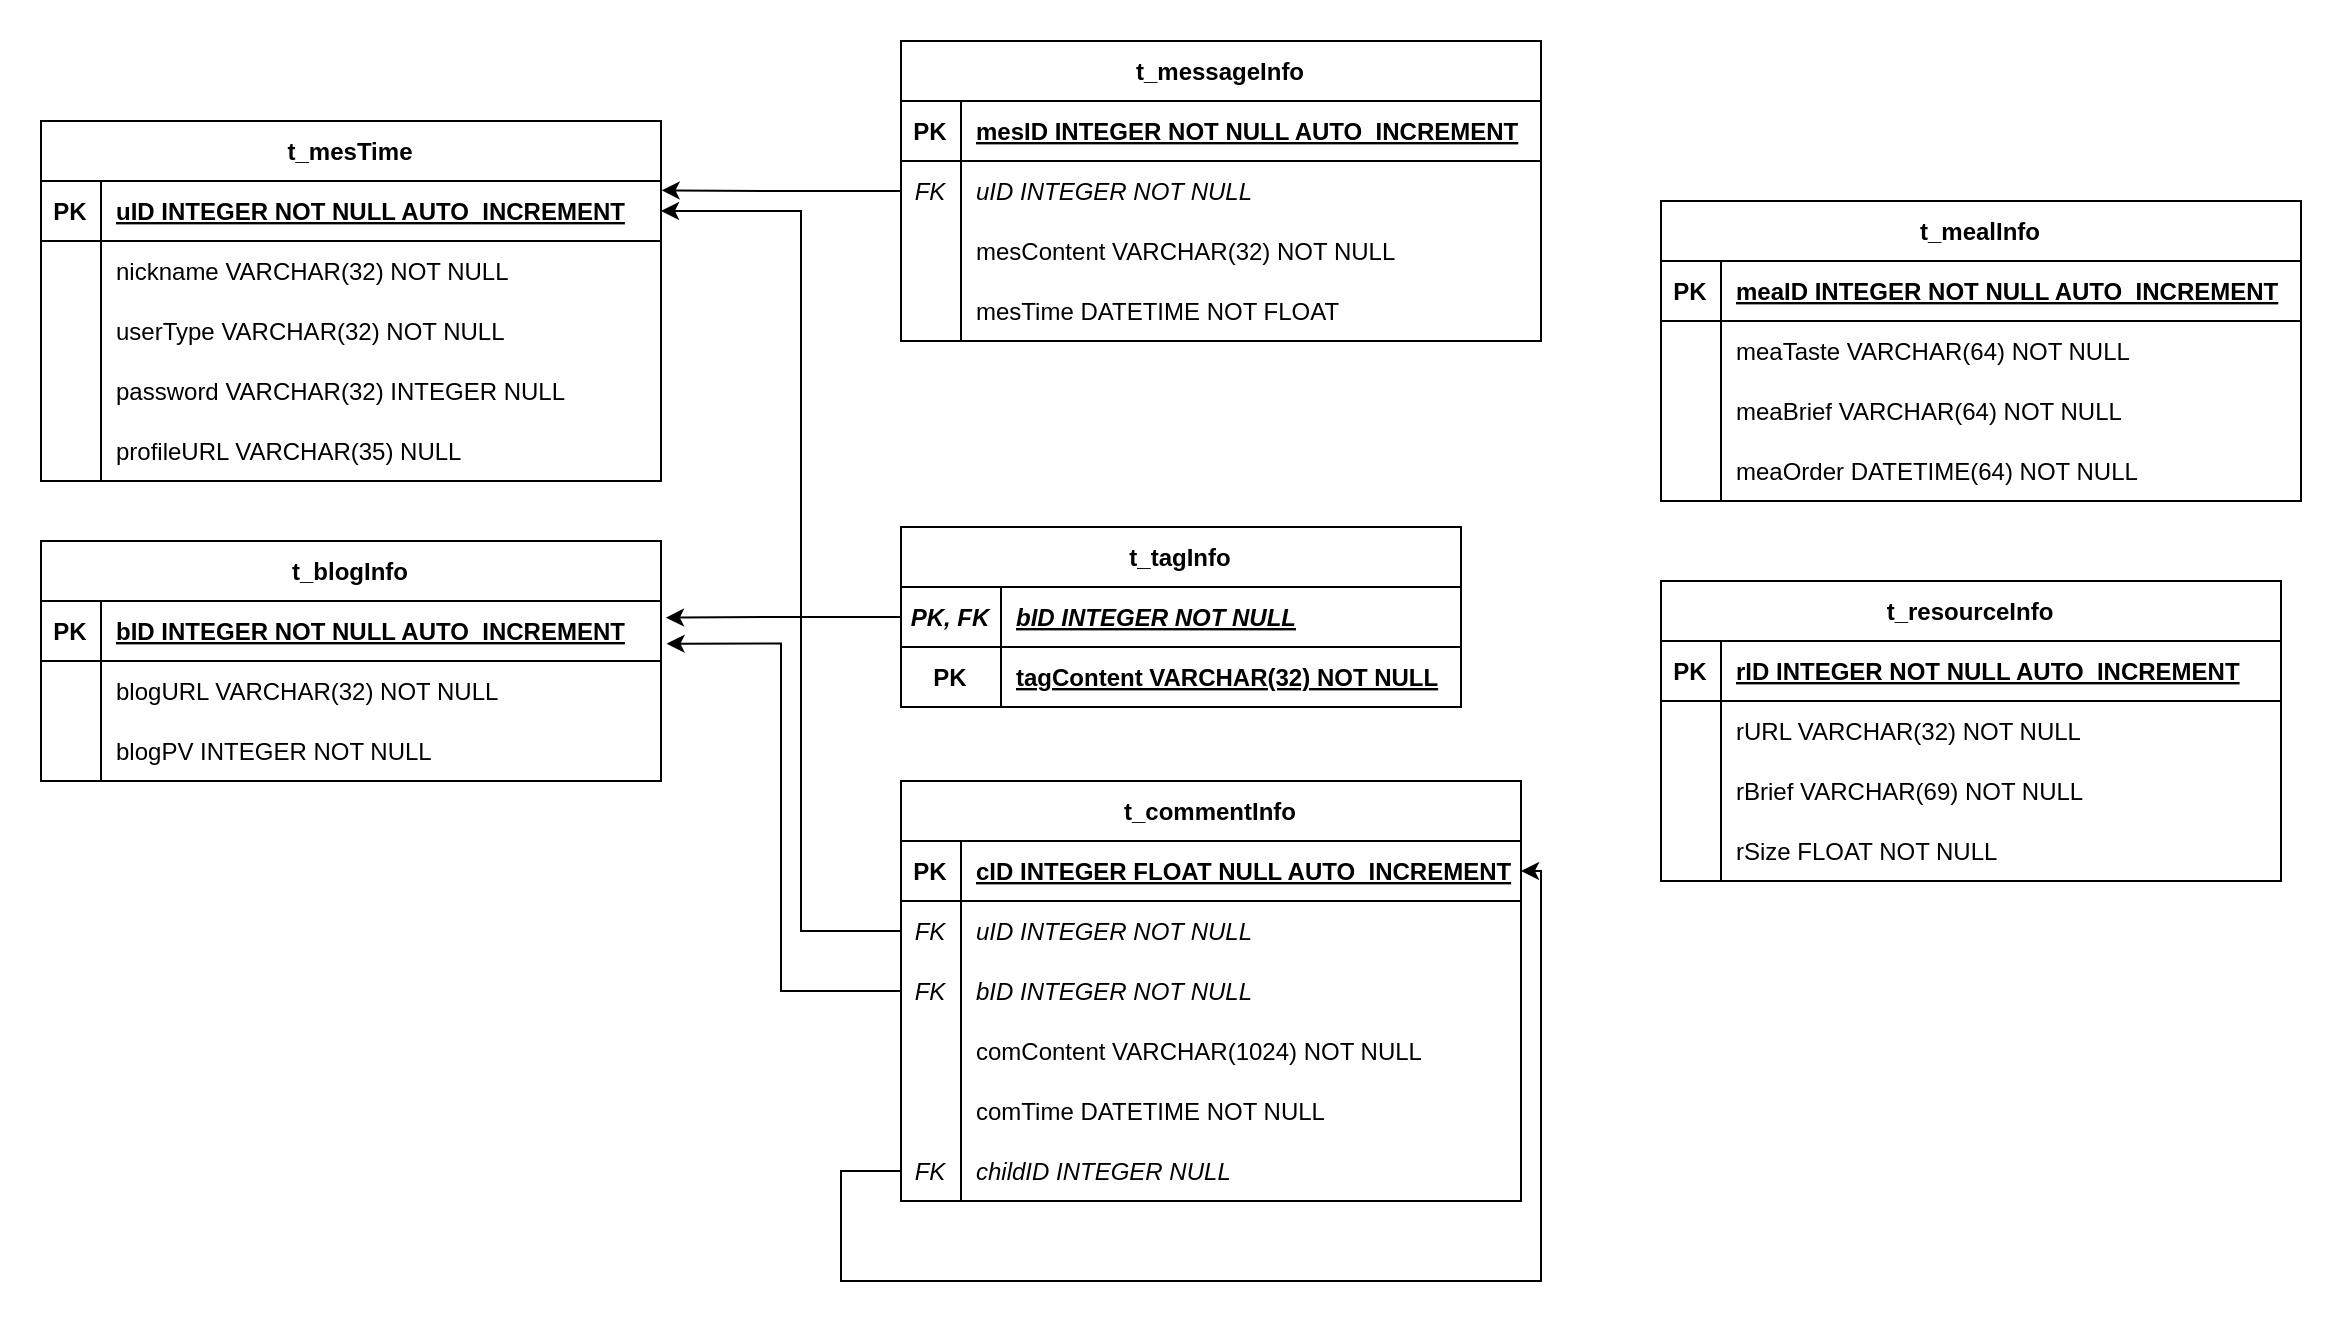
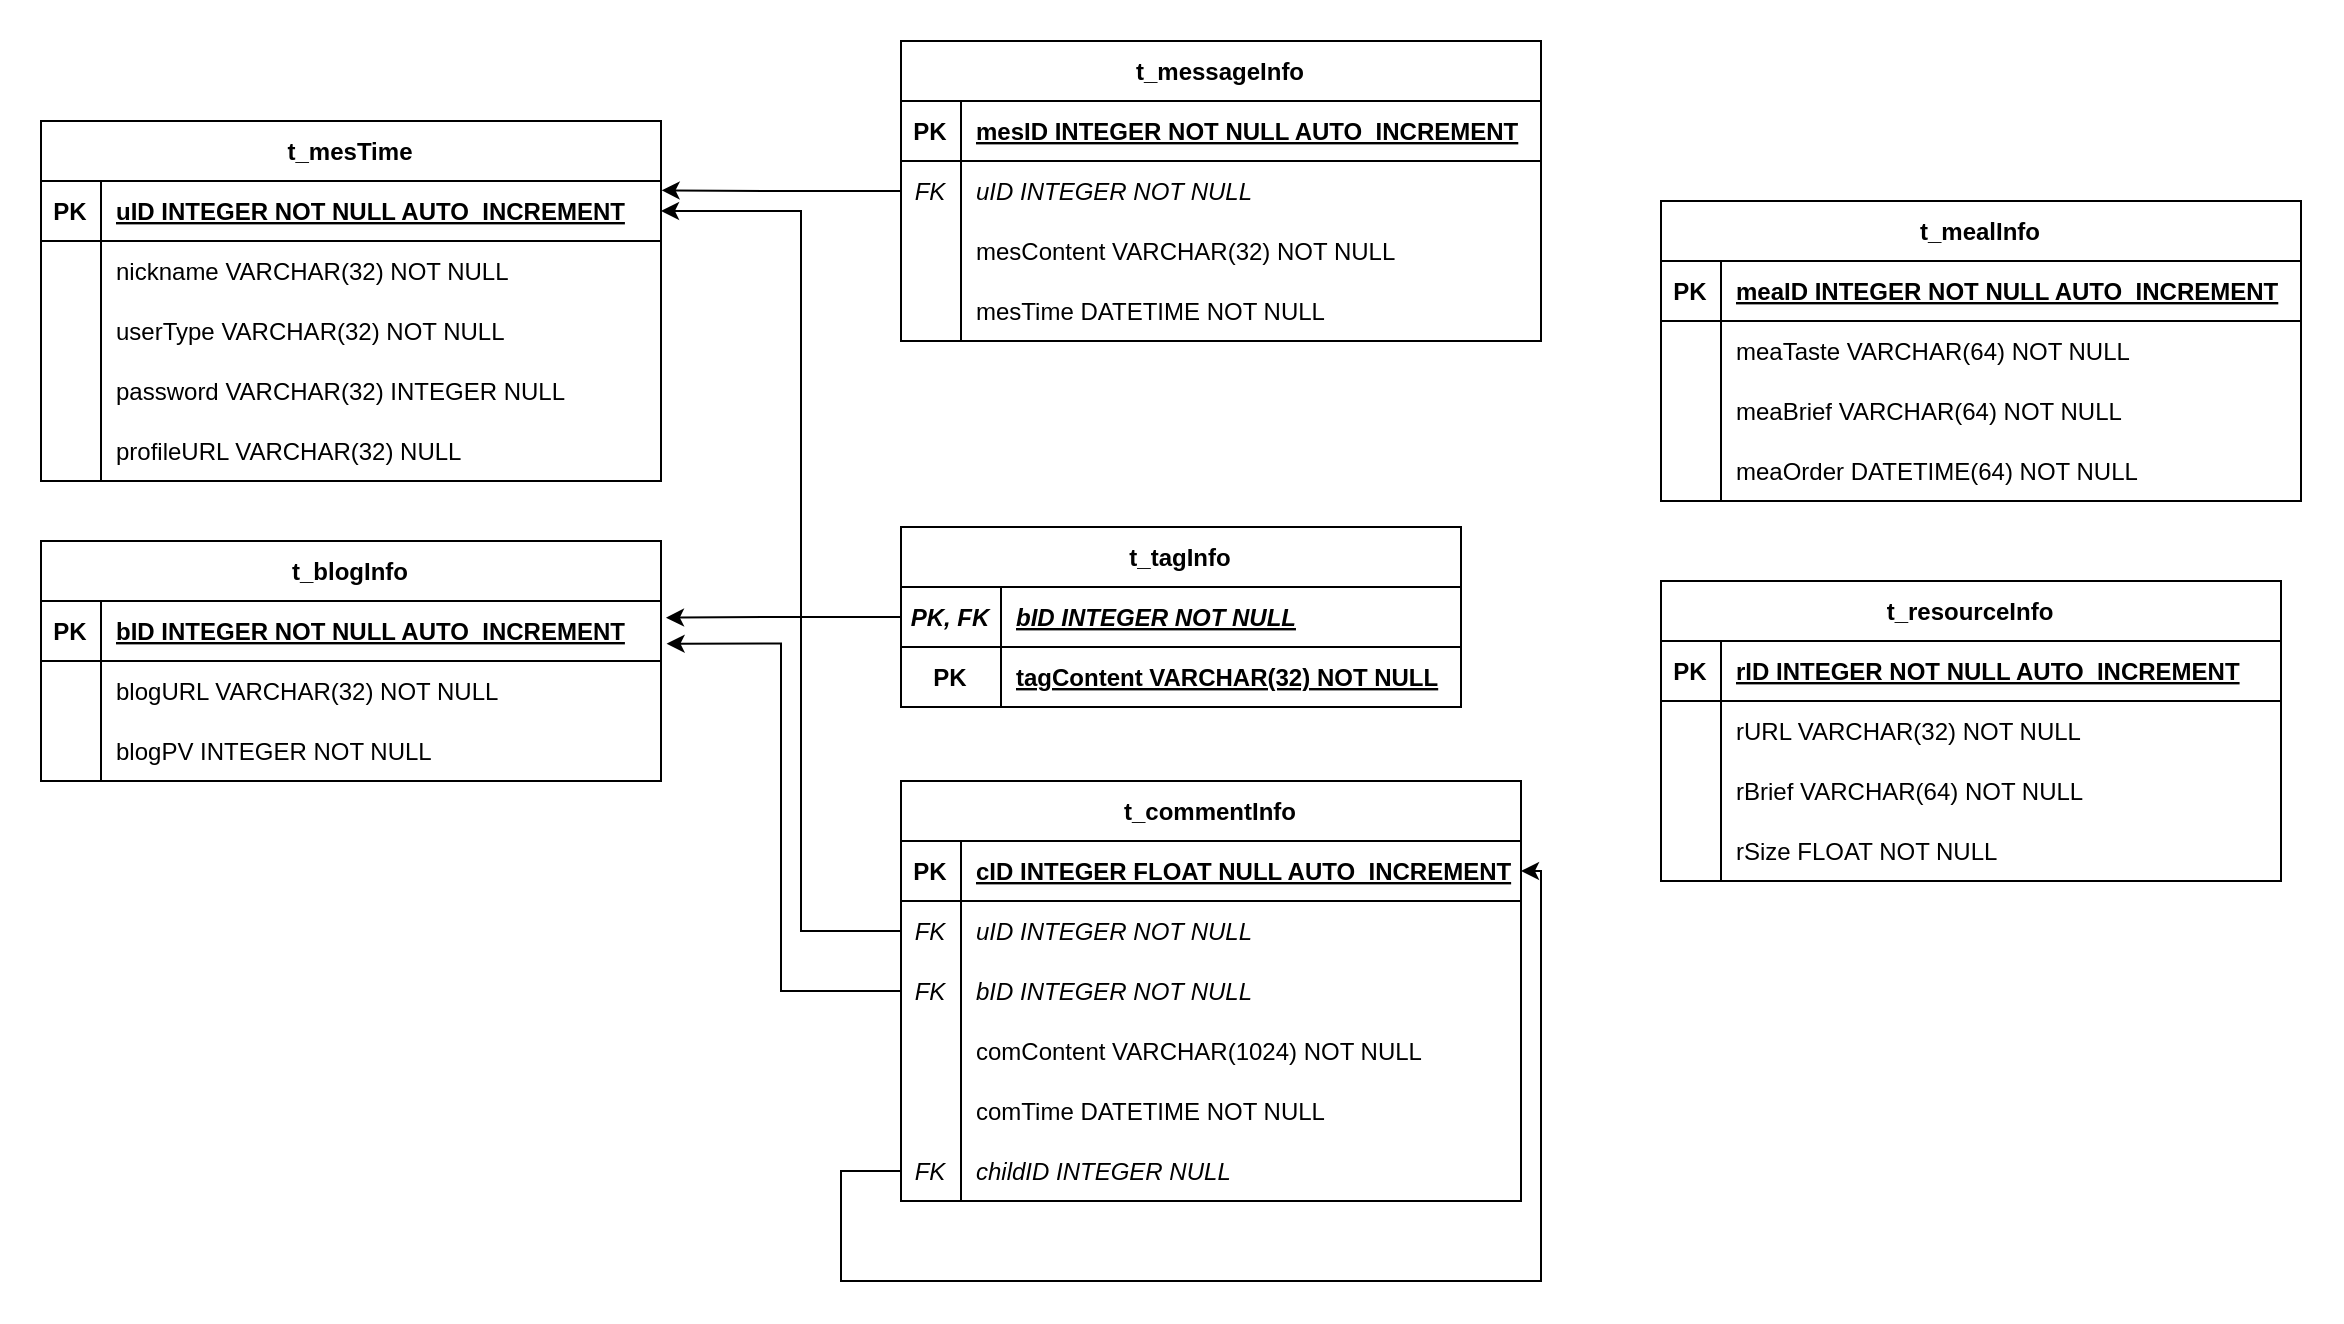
node "mesTime DATETIME NOT FLOAT": label "mesTime DATETIME NOT FLOAT" -> "mesTime DATETIME NOT NULL"
node "profileURL VARCHAR(35) NULL": label "profileURL VARCHAR(35) NULL" -> "profileURL VARCHAR(32) NULL"
node "rBrief VARCHAR(69) NOT NULL": label "rBrief VARCHAR(69) NOT NULL" -> "rBrief VARCHAR(64) NOT NULL"
